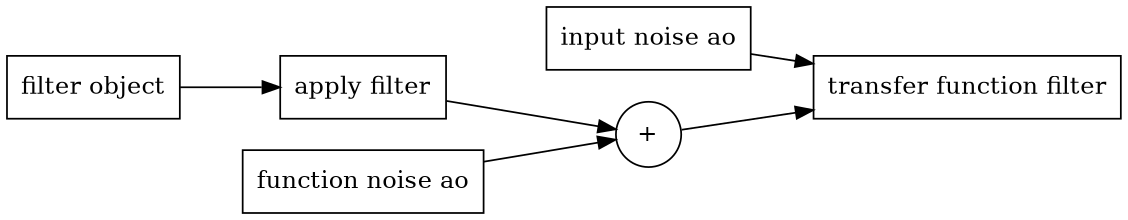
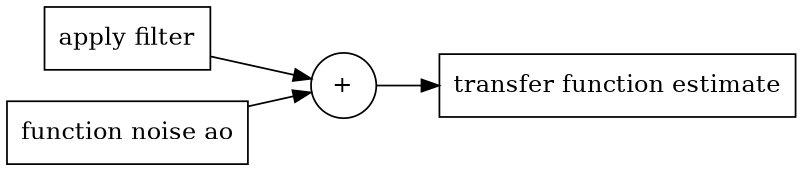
node "input noise ao": removed
node "filter object": removed
node "transfer function filter": label "transfer function filter" -> "transfer function estimate"
